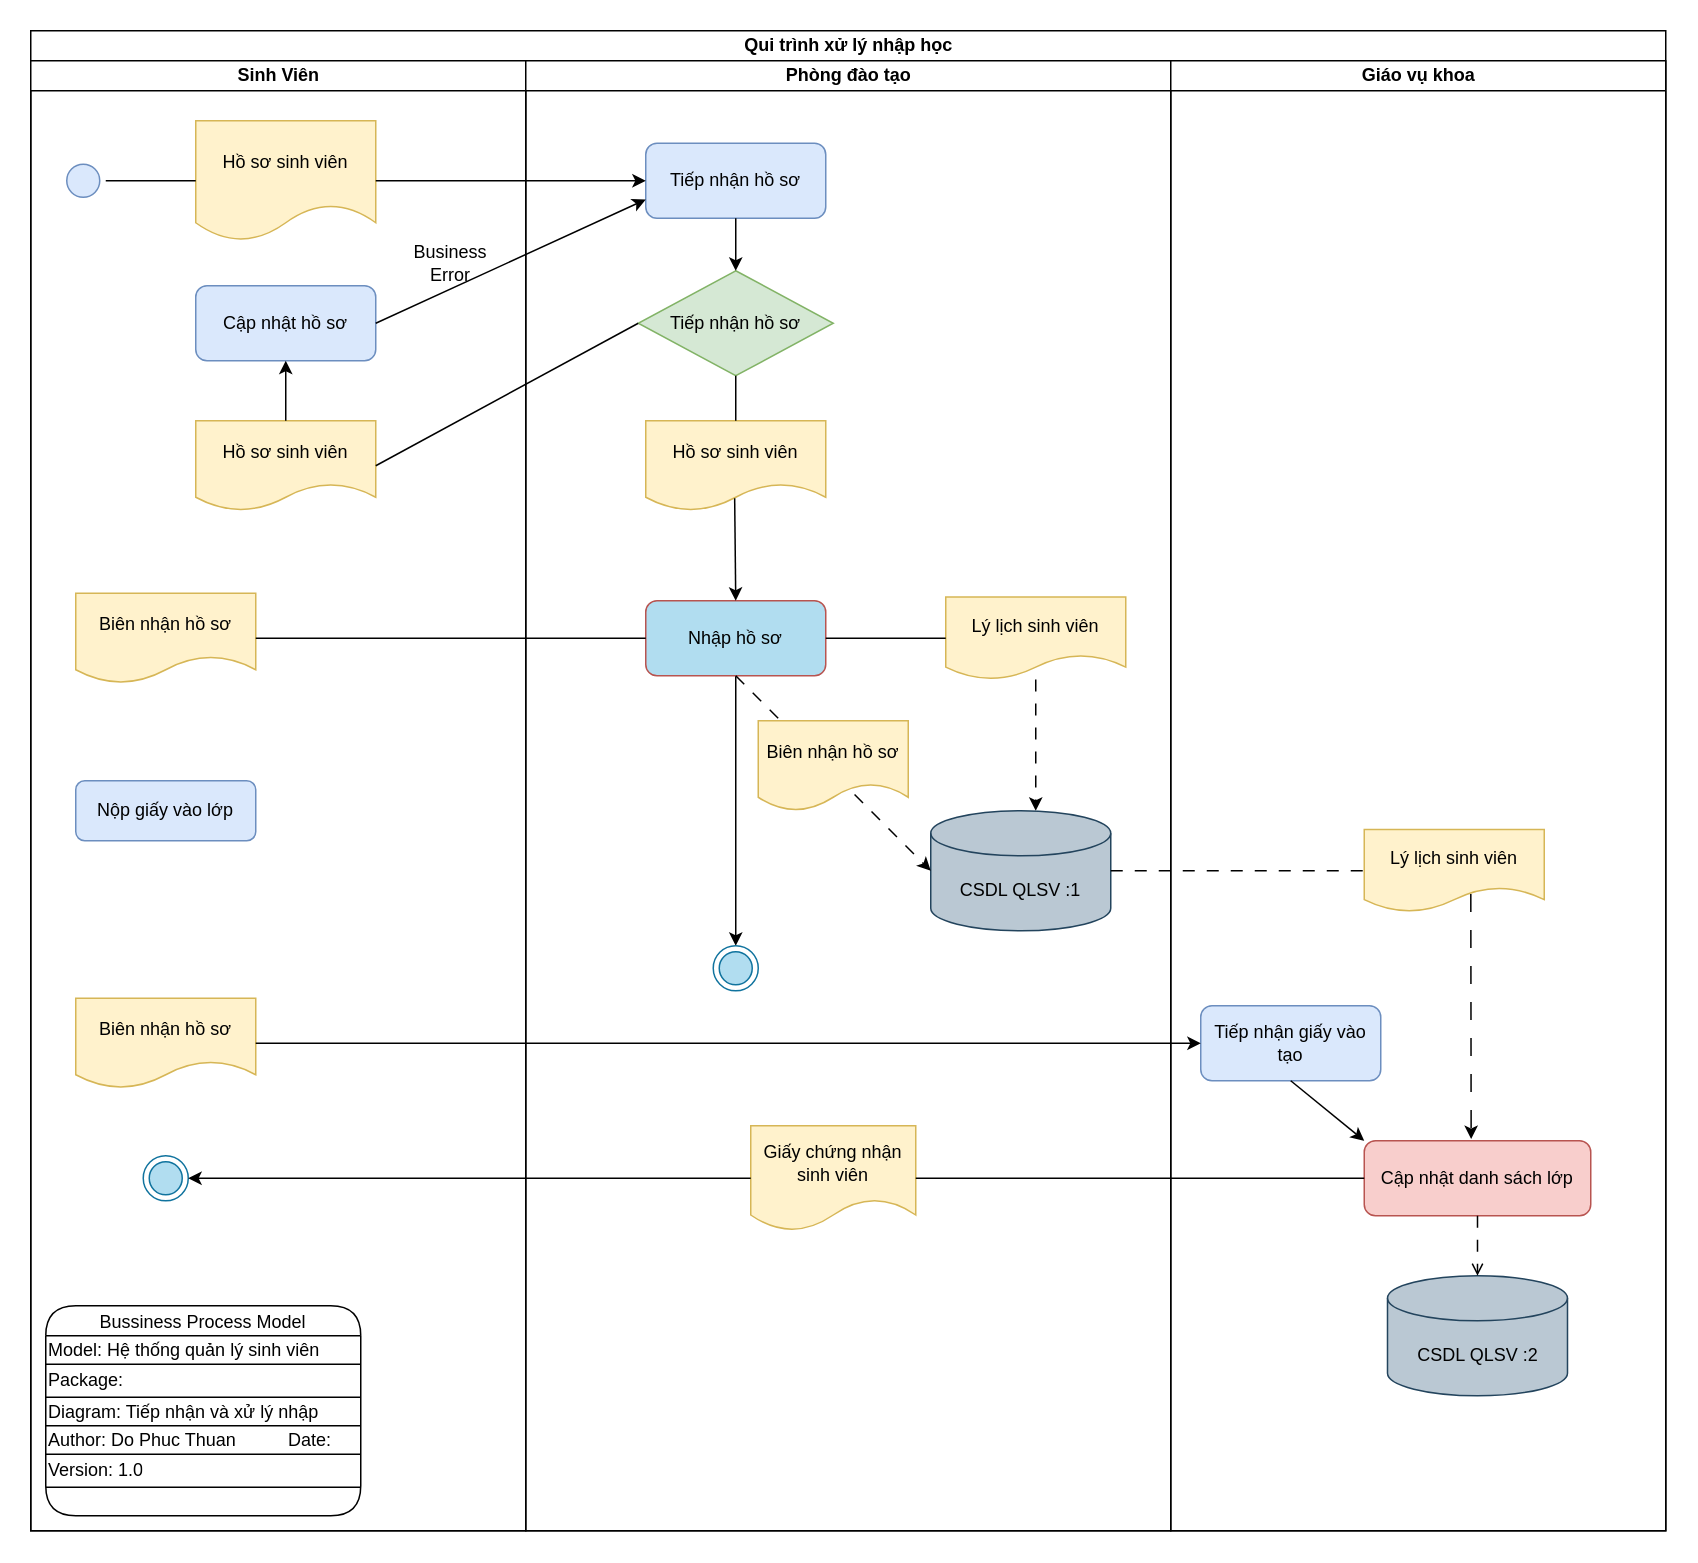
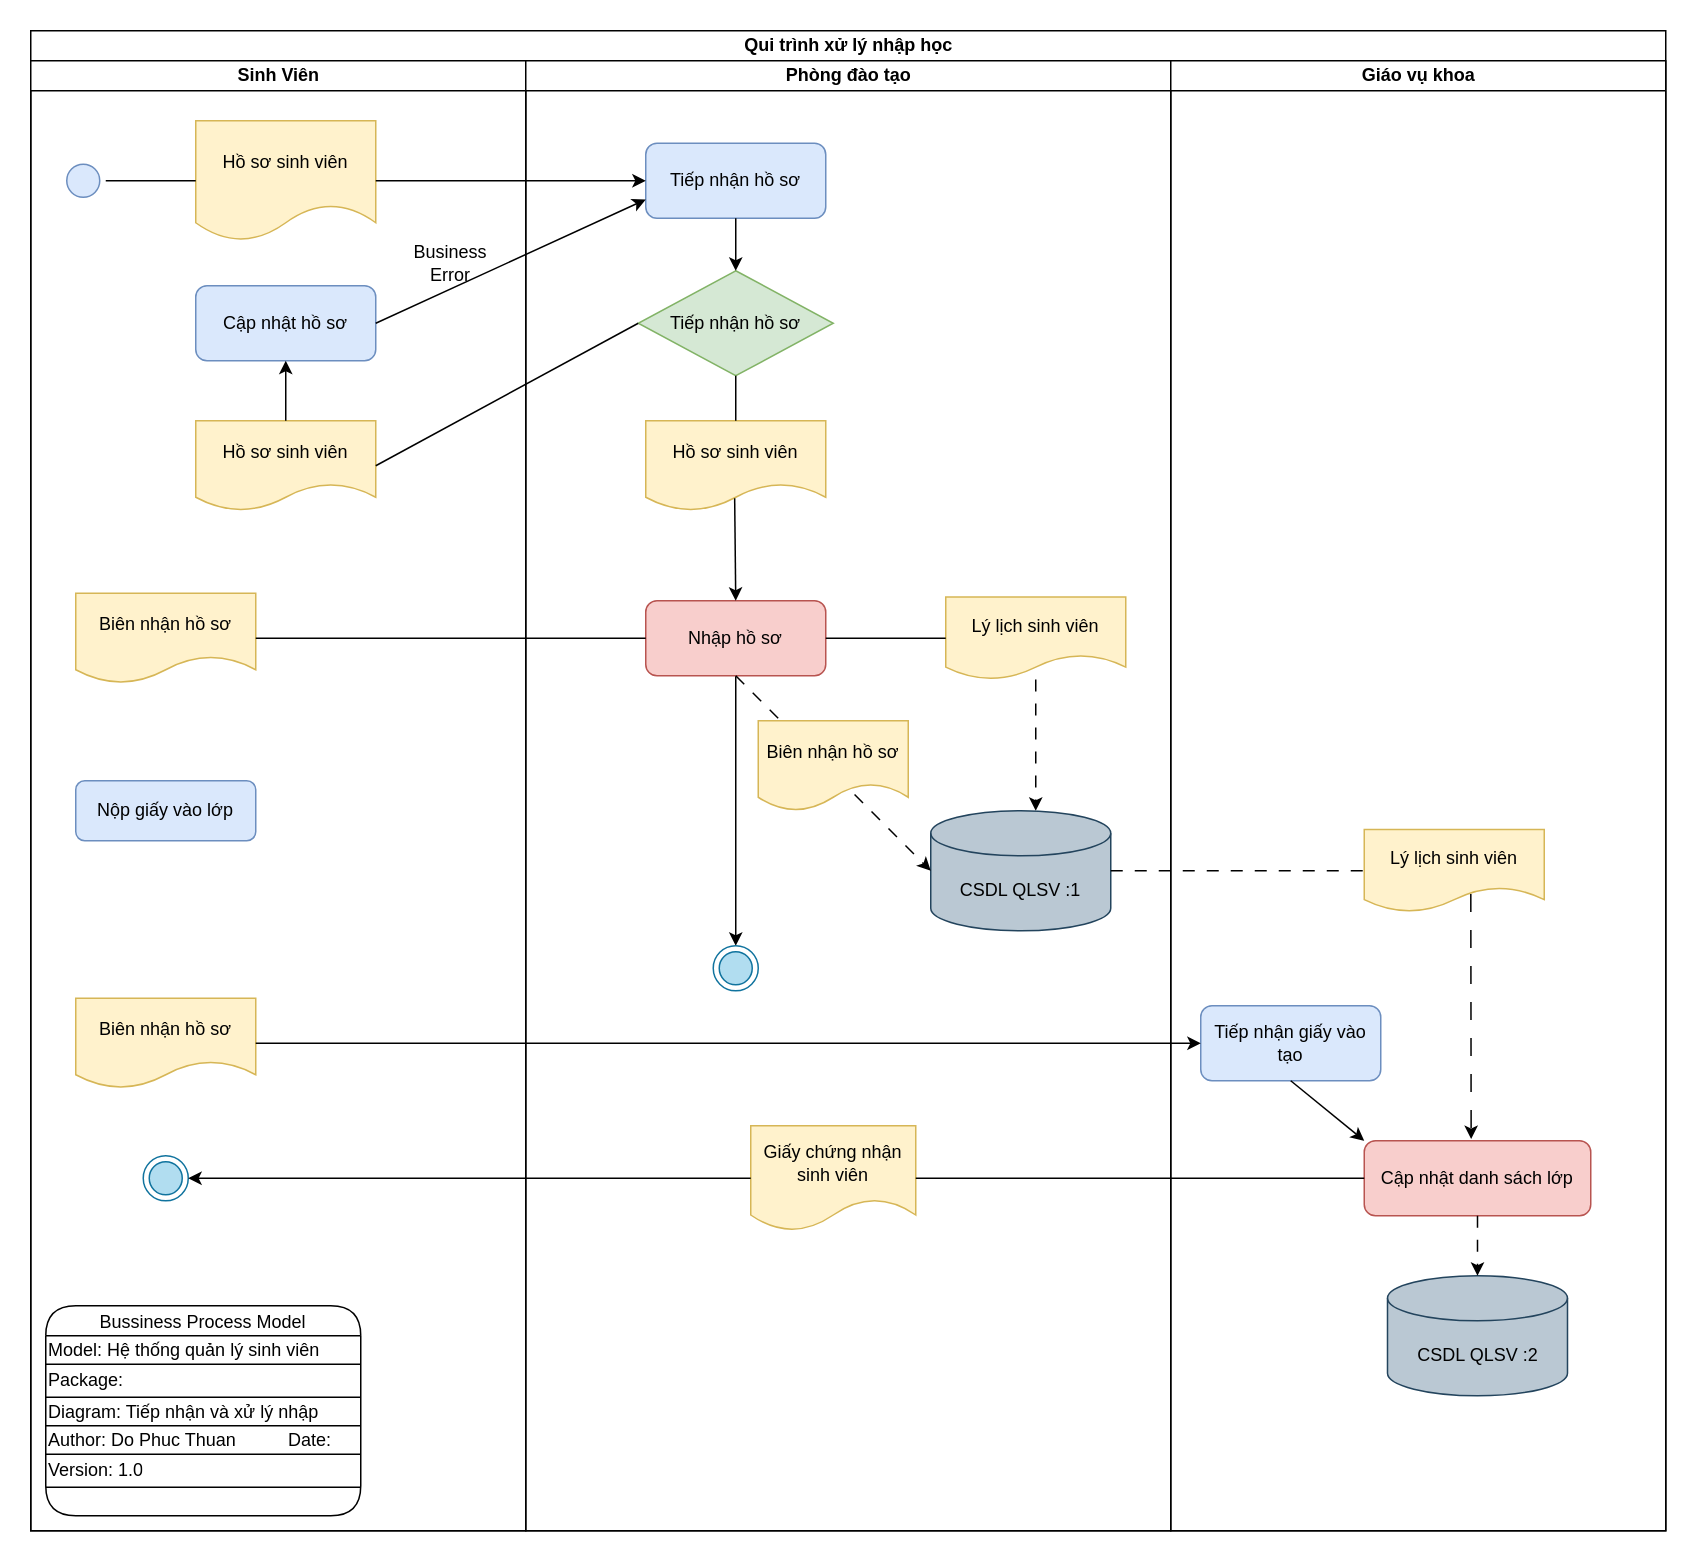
node "Nhập hồ sơ": fillcolor #b1ddf0 -> #f8cecc
edge "Cập nhật danh sách lớp" -> "CSDL QLSV :2": arrowhead open -> classic
